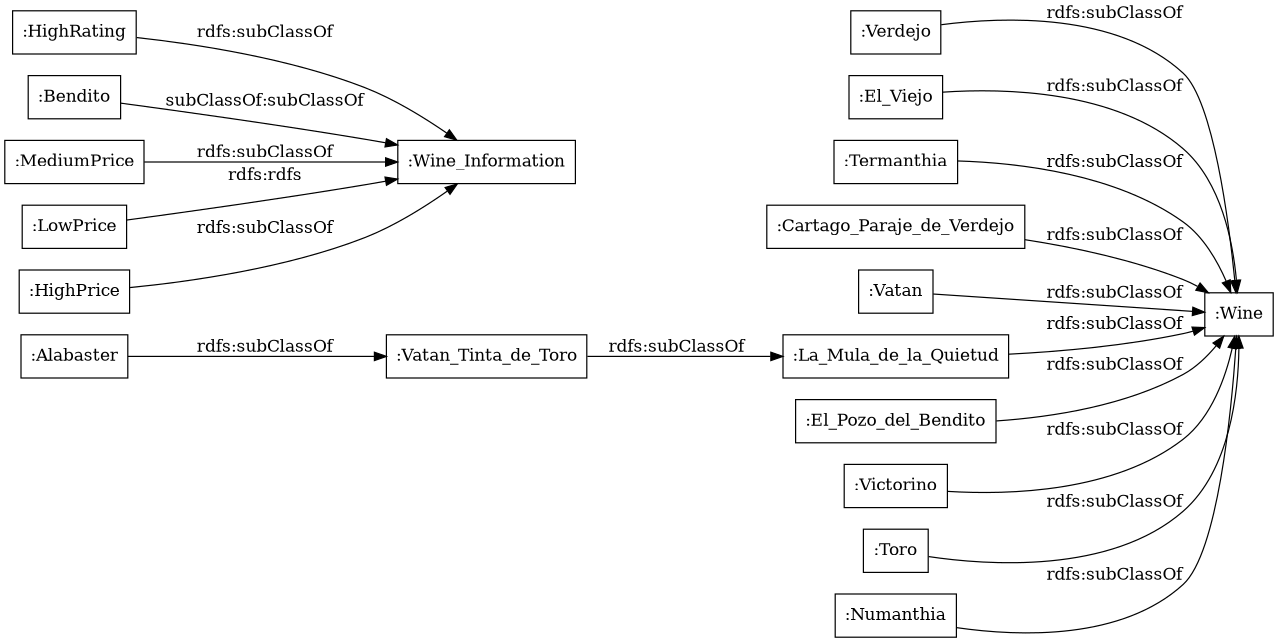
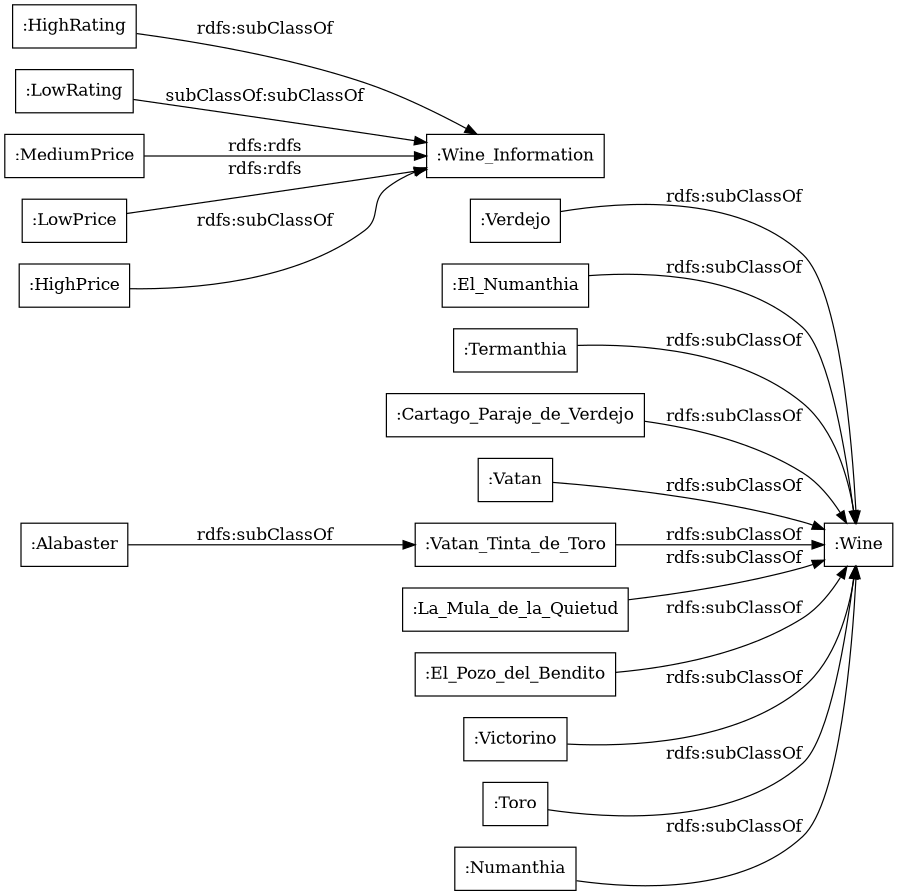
node ":Bendito": label ":Bendito" -> ":LowRating"
node ":El_Viejo": label ":El_Viejo" -> ":El_Numanthia"
edge ":MediumPrice" -> ":Wine_Information": label "rdfs:subClassOf" -> "rdfs:rdfs"
edge ":Vatan_Tinta_de_Toro" -> ":La_Mula_de_la_Quietud": now ":Vatan_Tinta_de_Toro" -> ":Wine"
